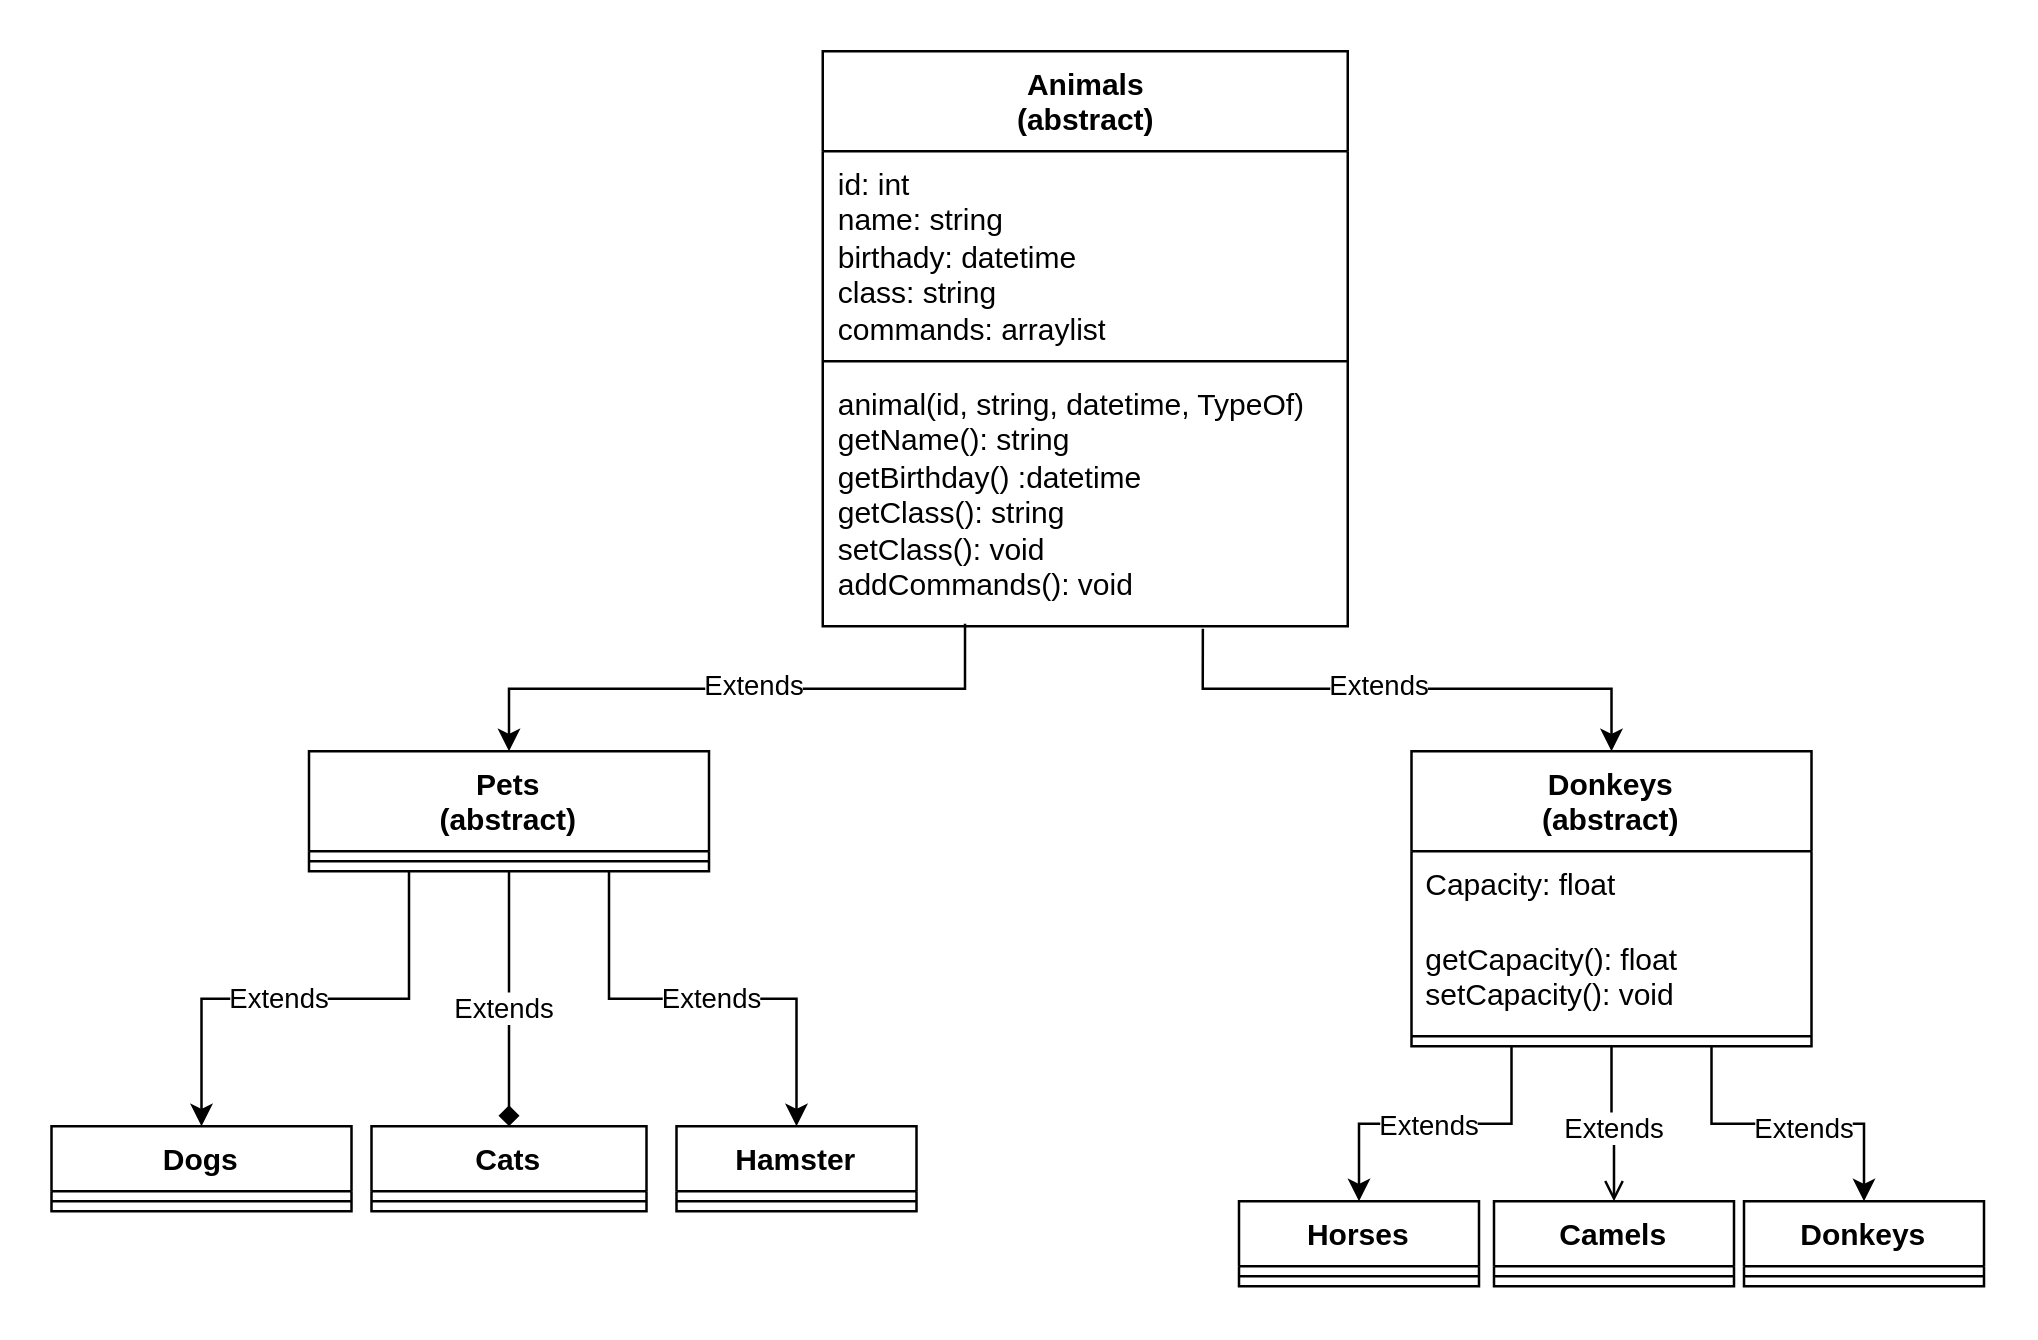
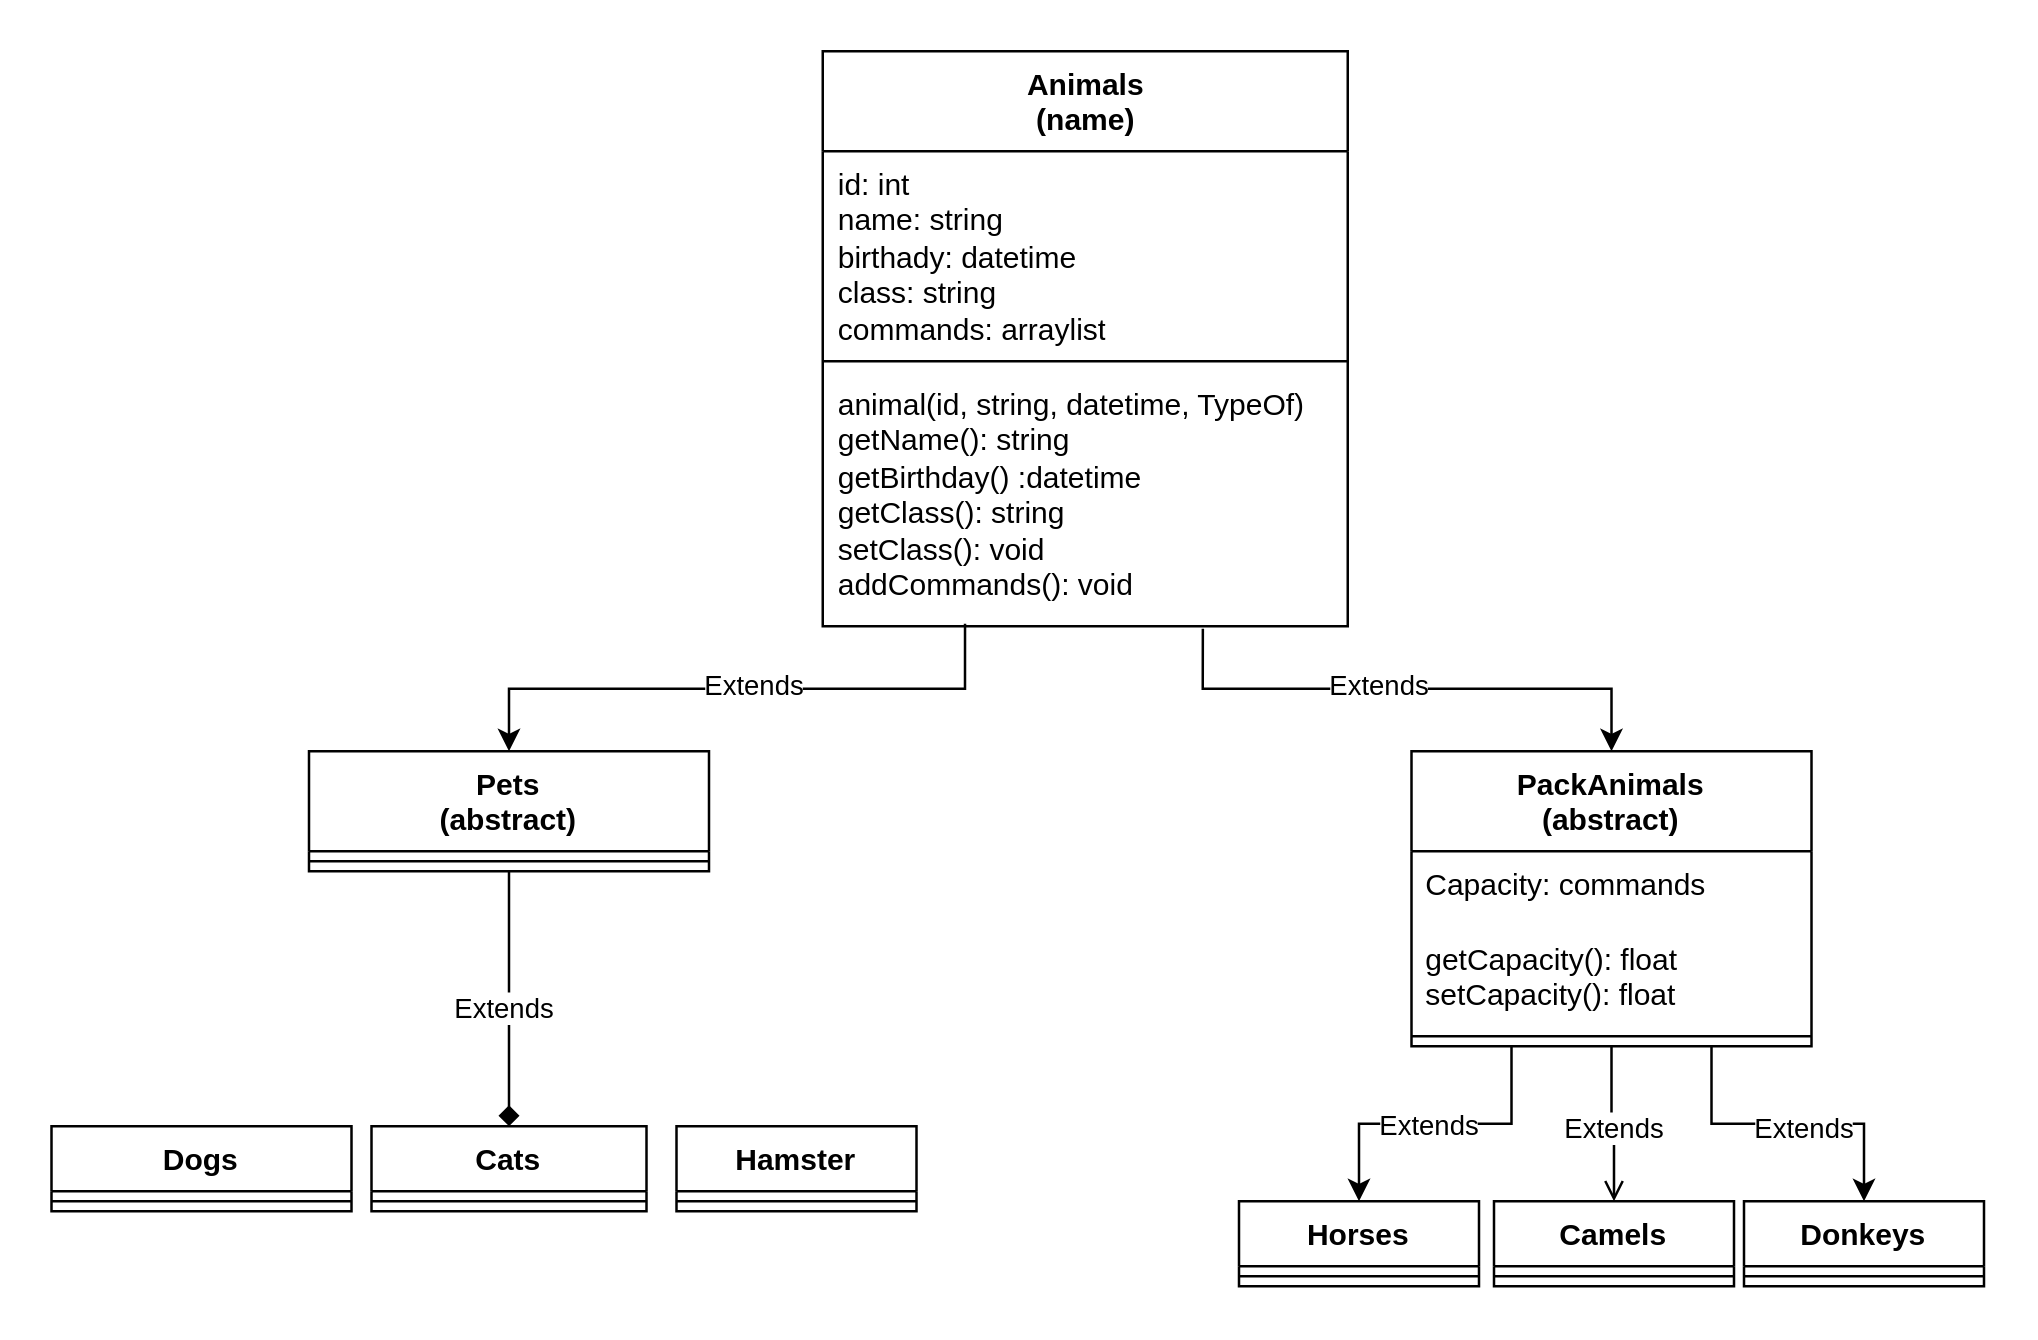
node "Animals (abstract)": label "Animals (abstract)" -> "Animals (name)"
node "Donkeys (abstract)": label "Donkeys (abstract)" -> "PackAnimals (abstract)"
node "Сapacity: float": label "Сapacity: float" -> "Сapacity: commands"
node "getСapacity(): float setСapacity(): void": label "getСapacity(): float setСapacity(): void" -> "getСapacity(): float setСapacity(): float"
edge "Pets (abstract)" -> "Dogs": removed, label "Extends"
edge "Pets (abstract)" -> "Hamster": removed, label "Extends"
